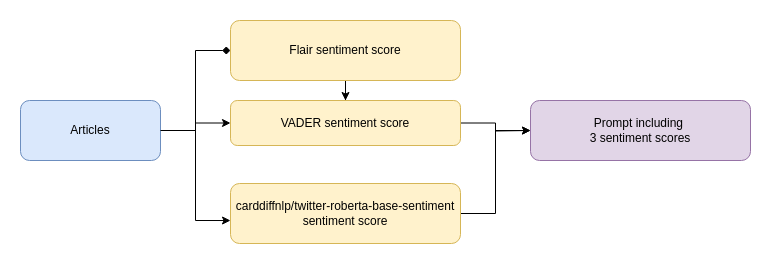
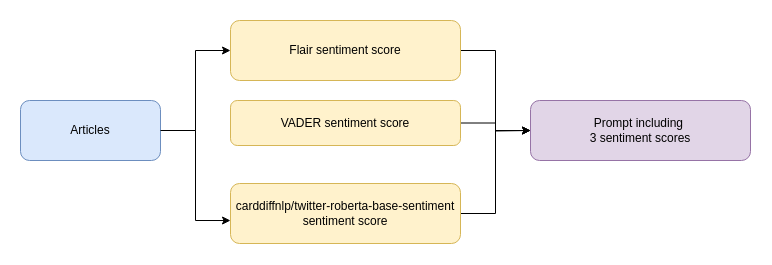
edge "Articles" -> "Flair sentiment score": arrowhead diamond -> classic
edge "Flair sentiment score" -> "VADER sentiment score": now "Flair sentiment score" -> "Prompt including 3 sentiment scores"
edge "Articles" -> "VADER sentiment score": removed
